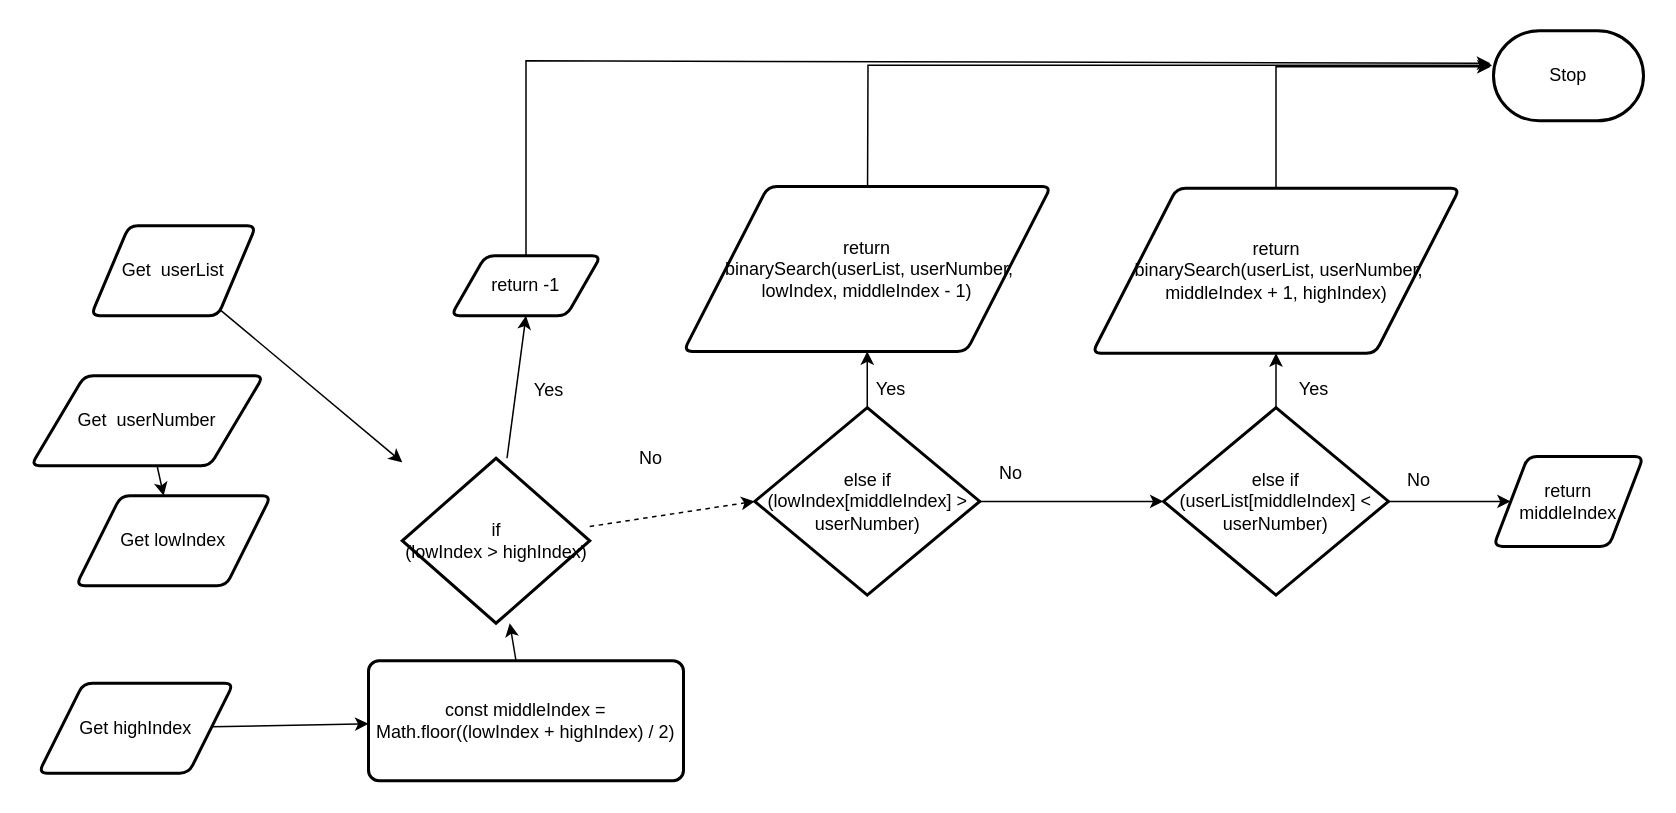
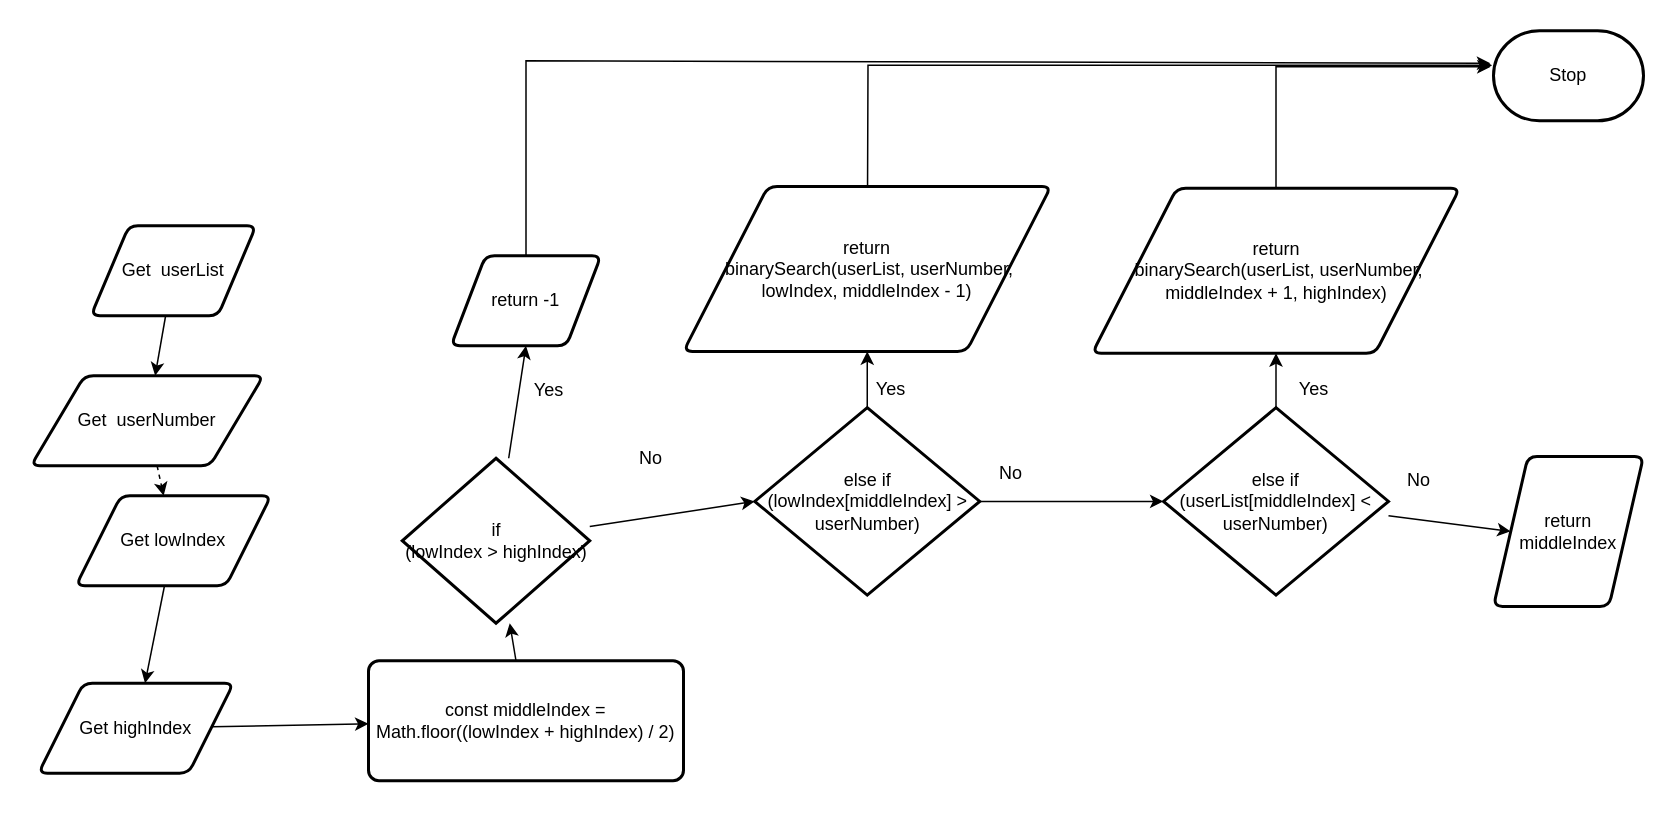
node "return -1": size 150x60 -> 150x90
edge "Get userList" -> "if (lowIndex > highIndex)": now "Get userList" -> "Get userNumber"
edge "Get userNumber" -> "Get lowIndex": style solid -> dashed
node "return middleIndex": size 150x90 -> 150x150
edge "if (lowIndex > highIndex)" -> "else if (lowIndex[middleIndex] > userNumber)": style dashed -> solid
edge "Get lowIndex" -> "Get highIndex": added
